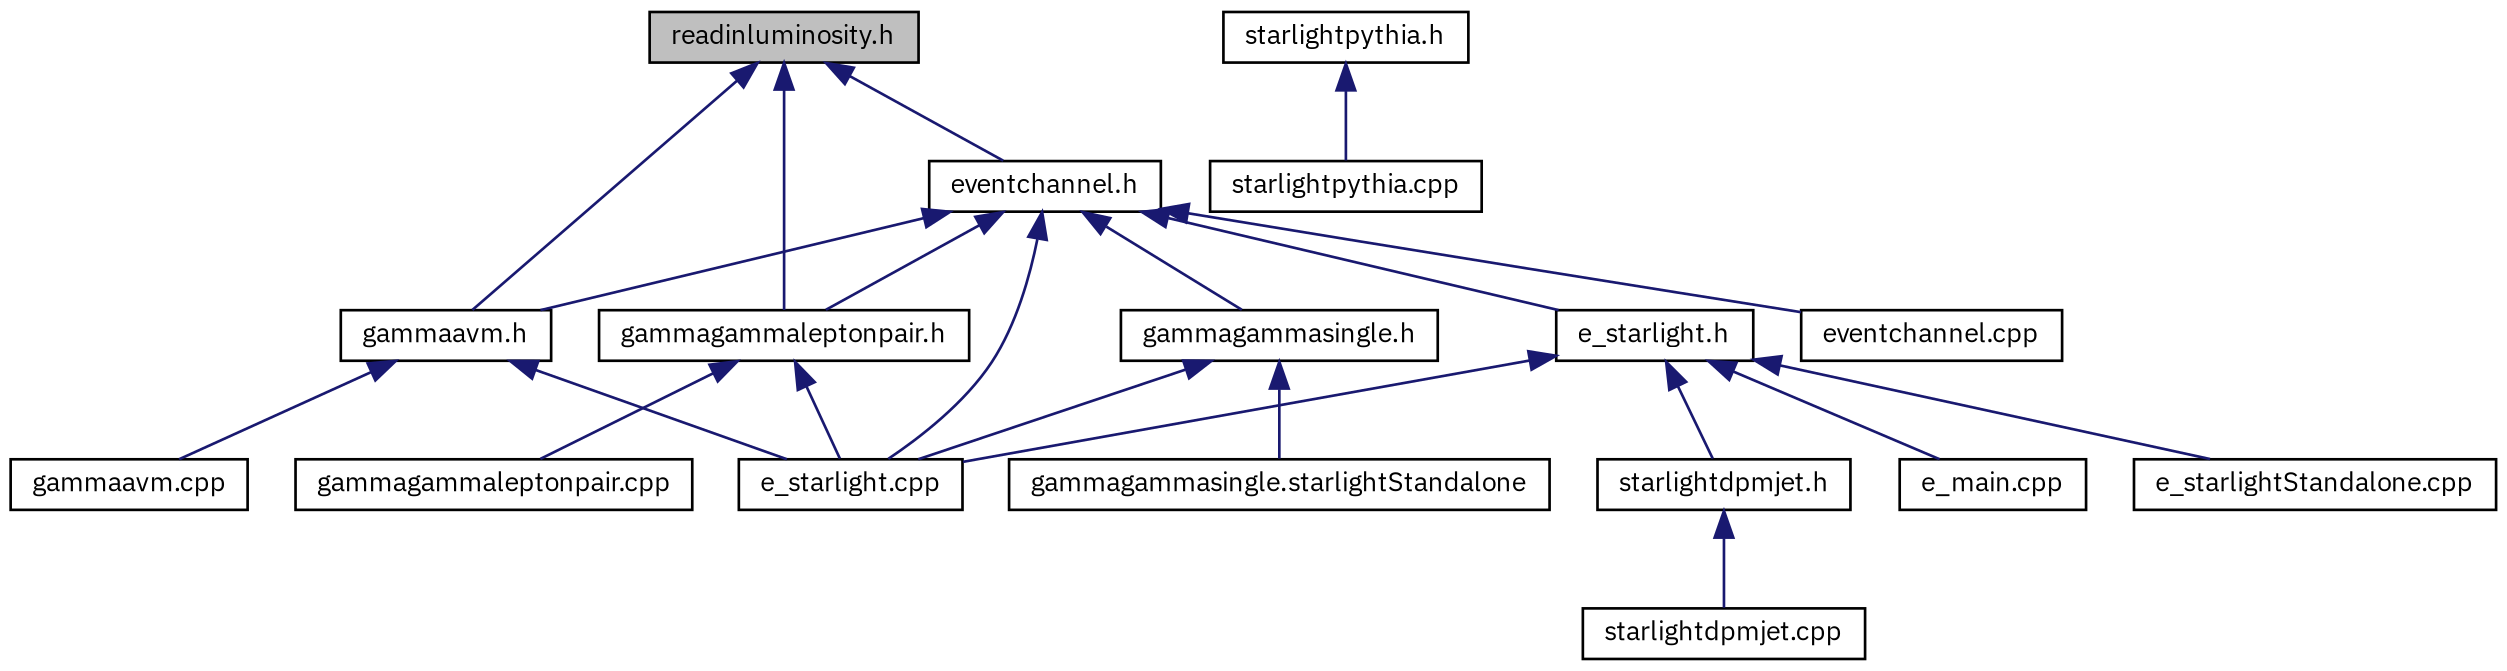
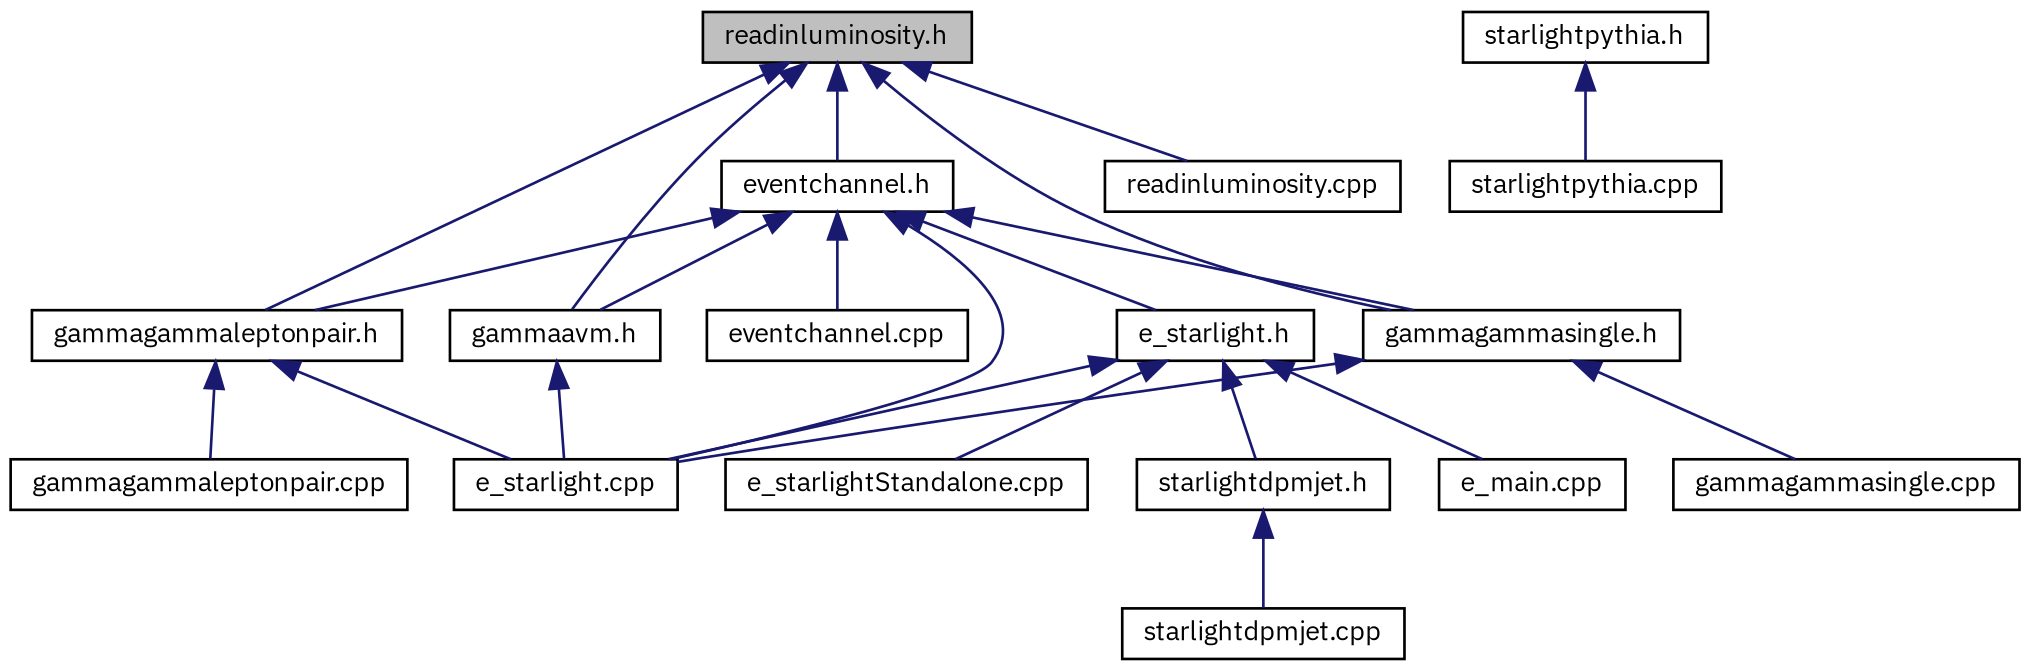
node "readinluminosity.cpp": added
edge "gammagammasingle.h" -> "readinluminosity.h": added
node "gammaavm.cpp": removed
node "gammagammasingle.starlightStandalone": label "gammagammasingle.starlightStandalone" -> "gammagammasingle.cpp"
